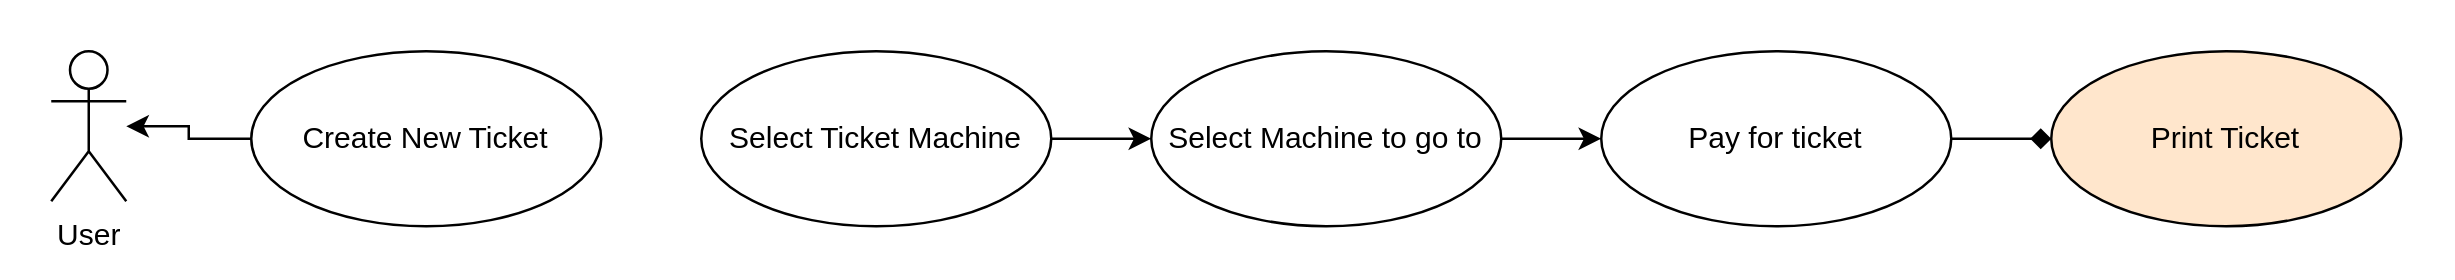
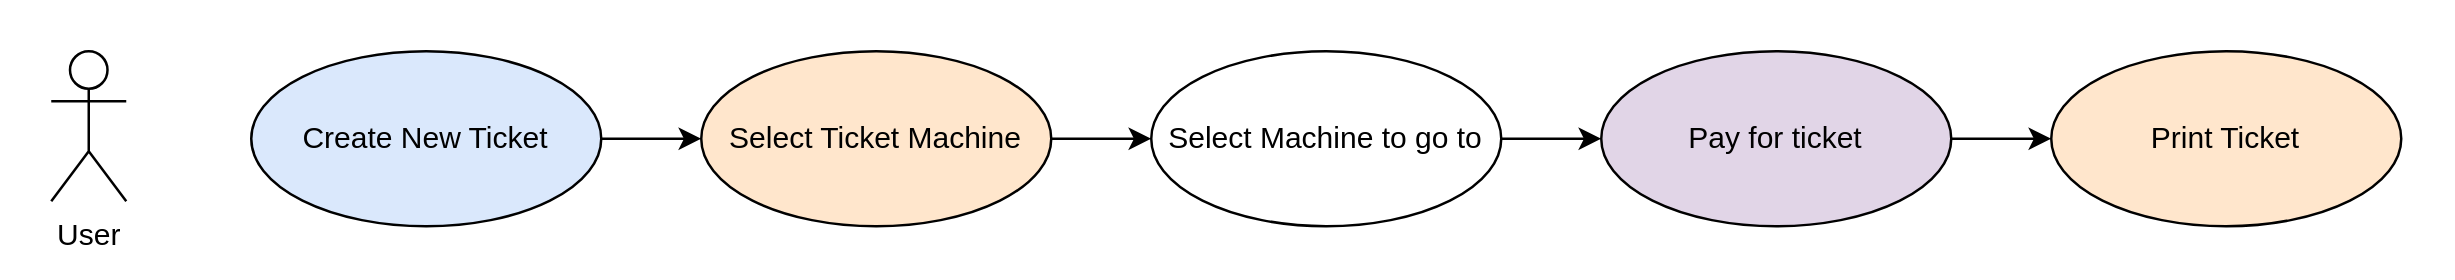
edge "Create New Ticket" -> "User": now "Create New Ticket" -> "Select Ticket Machine"
node "Create New Ticket": fillcolor #ffffff -> #dae8fc
node "Select Ticket Machine": fillcolor #ffffff -> #ffe6cc
node "Pay for ticket": fillcolor #ffffff -> #e1d5e7
edge "Pay for ticket" -> "Print Ticket": arrowhead diamond -> classic
